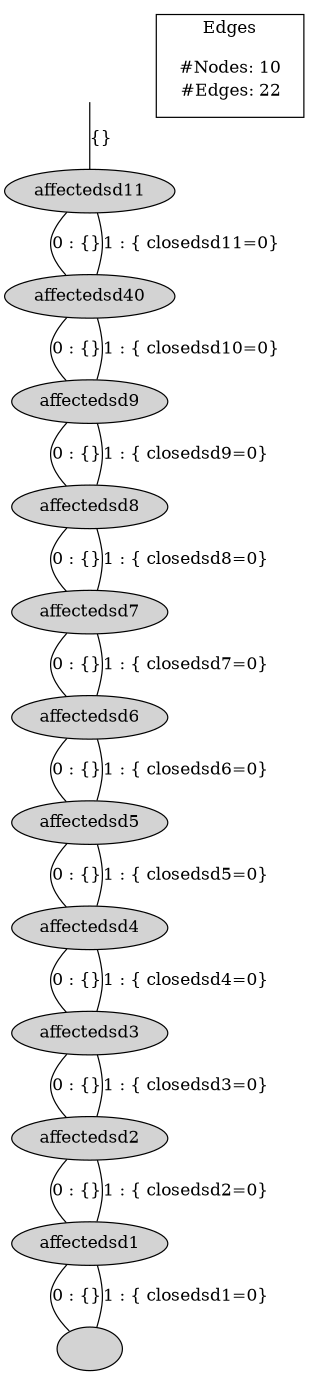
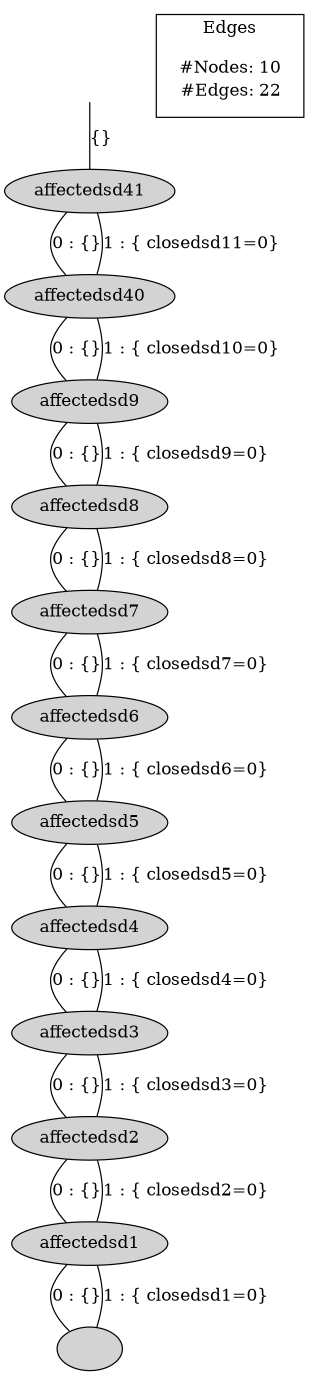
node "affectedsd11": label "affectedsd11" -> "affectedsd41"
